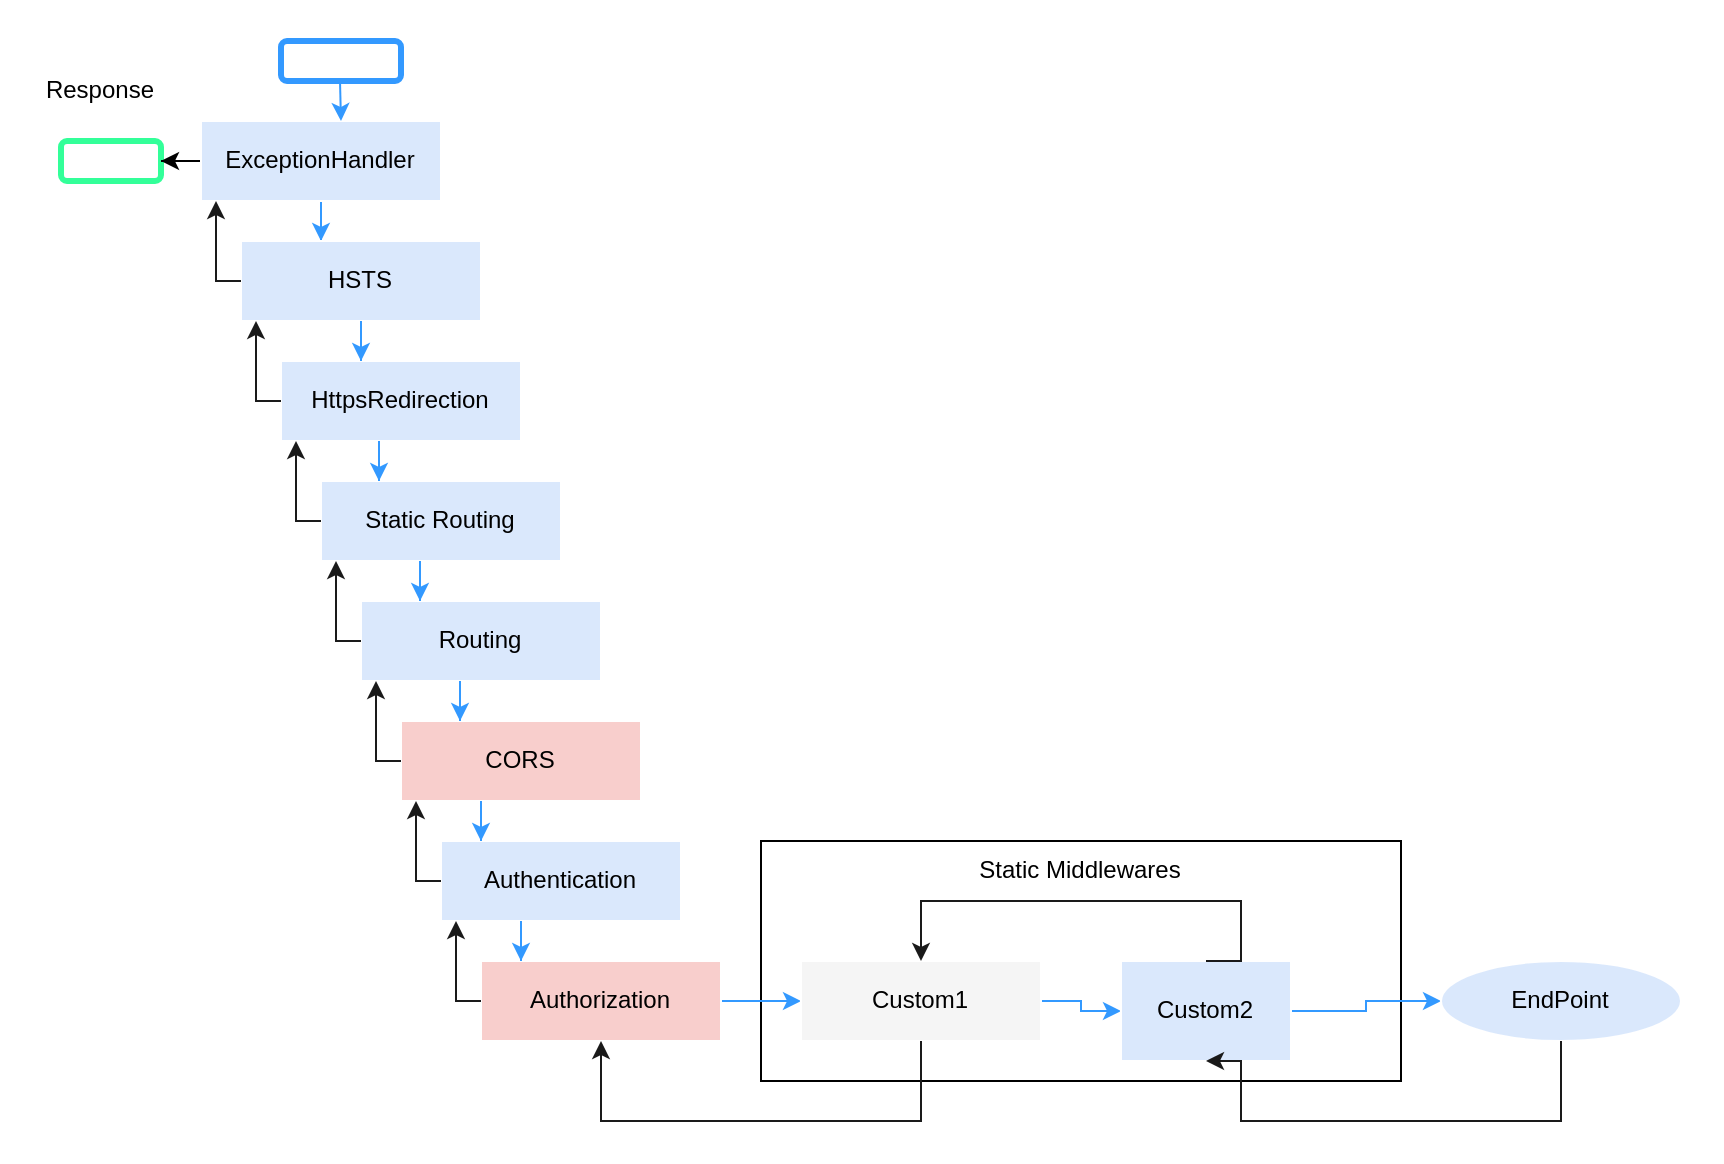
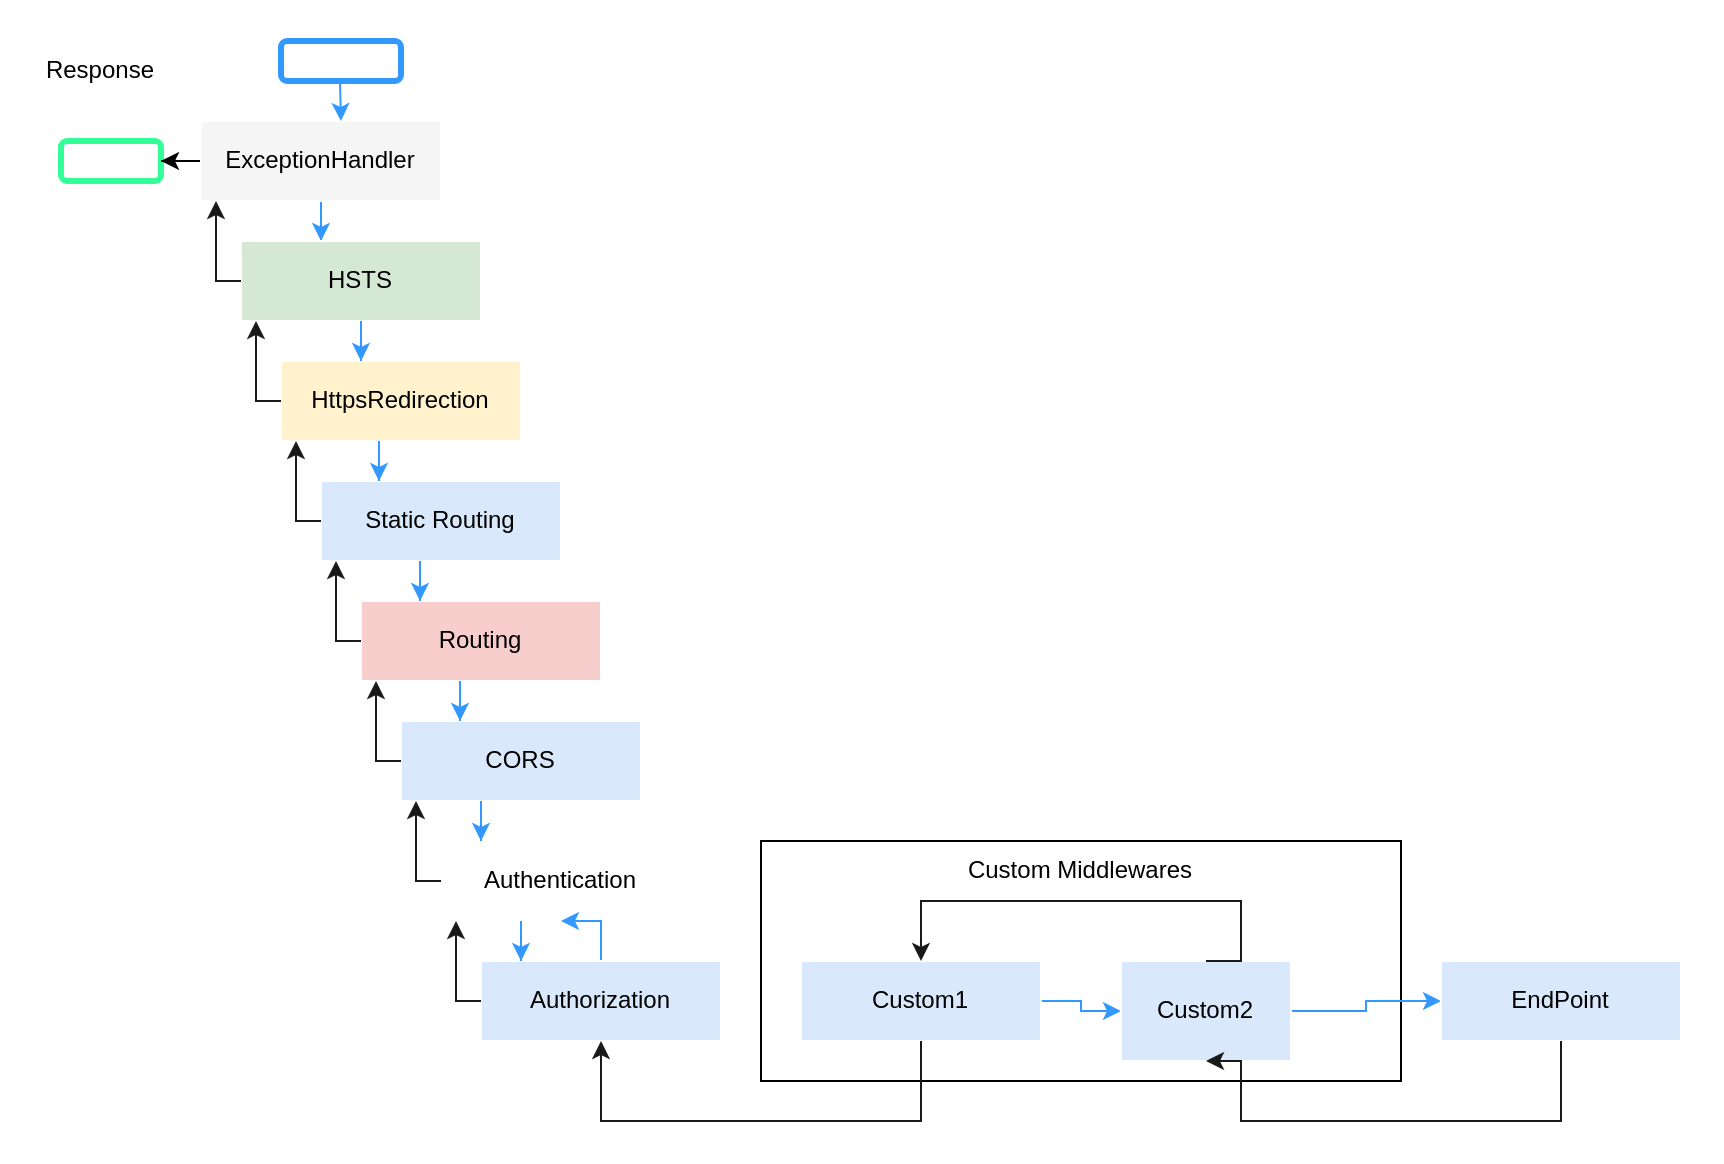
node "Response": moved (101, 91) -> (101, 71)
node "ExceptionHandler": fillcolor #dae8fc -> #f5f5f5
node "HSTS": fillcolor #dae8fc -> #d5e8d4
node "HttpsRedirection": fillcolor #dae8fc -> #fff2cc
node "Routing": fillcolor #dae8fc -> #f8cecc
node "CORS": fillcolor #f8cecc -> #dae8fc
node "Static Middlewares": label "Static Middlewares" -> "Custom Middlewares"
node "Authentication": fillcolor #dae8fc -> #ffffff
node "Authorization": fillcolor #f8cecc -> #dae8fc
edge "Authorization" -> "Custom1": now "Authorization" -> "Authentication"
node "Custom1": fillcolor #f5f5f5 -> #dae8fc
node "EndPoint": shape ellipse -> rectangle
